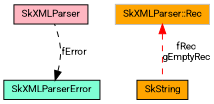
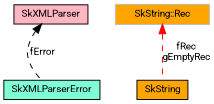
node "SkXMLParser::Rec": label "SkXMLParser::Rec" -> "SkString::Rec"
edge "SkXMLParser" -> "SkXMLParserError": reversed
